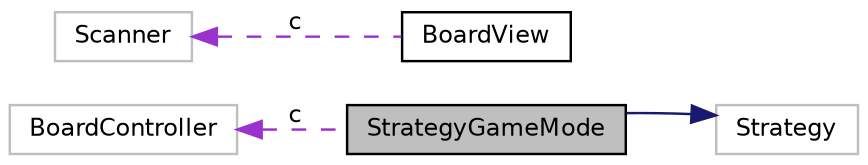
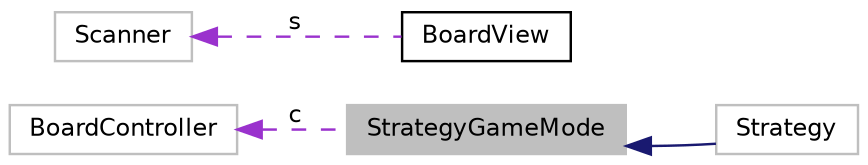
edge "BoardView" -> "Scanner": label " c" -> " s"
edge "StrategyGameMode" -> "Strategy": reversed
node "StrategyGameMode": color black -> grey75
